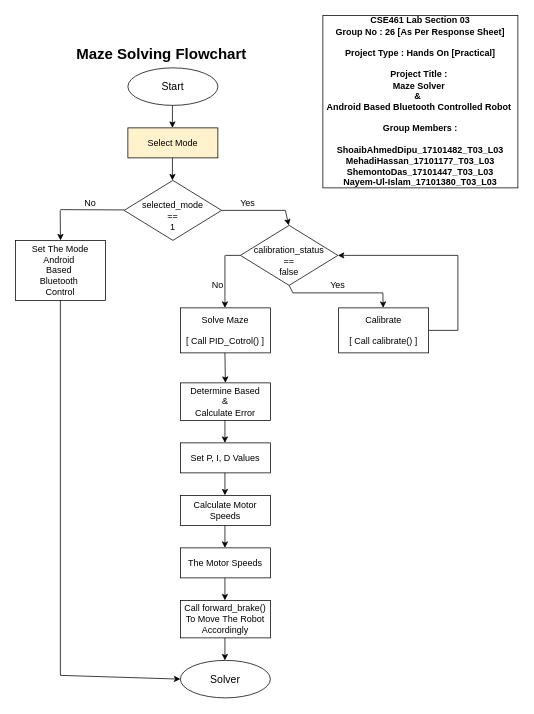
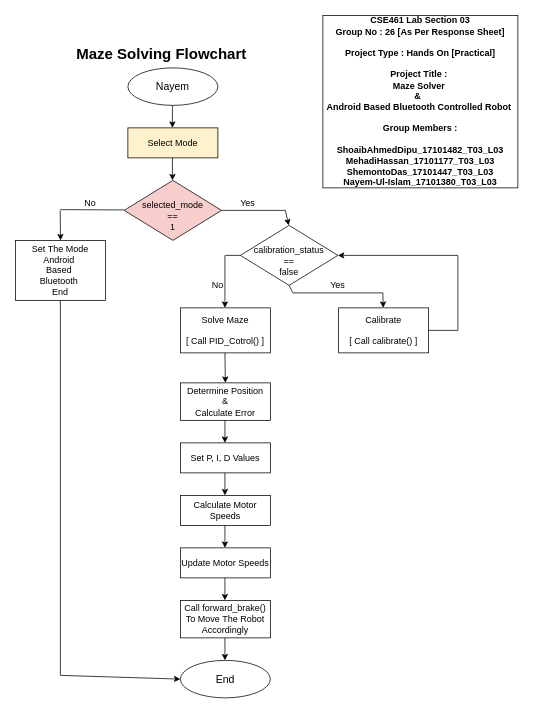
node "Start": label "Start" -> "Nayem"
node "selected_mode == 1": fillcolor #ffffff -> #f8cecc
node "Set The Mode Android Based Bluetooth Control": label "Set The Mode Android Based Bluetooth Control" -> "Set The Mode Android Based Bluetooth End"
node "Determine Based & Calculate Error": label "Determine Based & Calculate Error" -> "Determine Position & Calculate Error"
node "The Motor Speeds": label "The Motor Speeds" -> "Update Motor Speeds"
node "Solver": label "Solver" -> "End"
